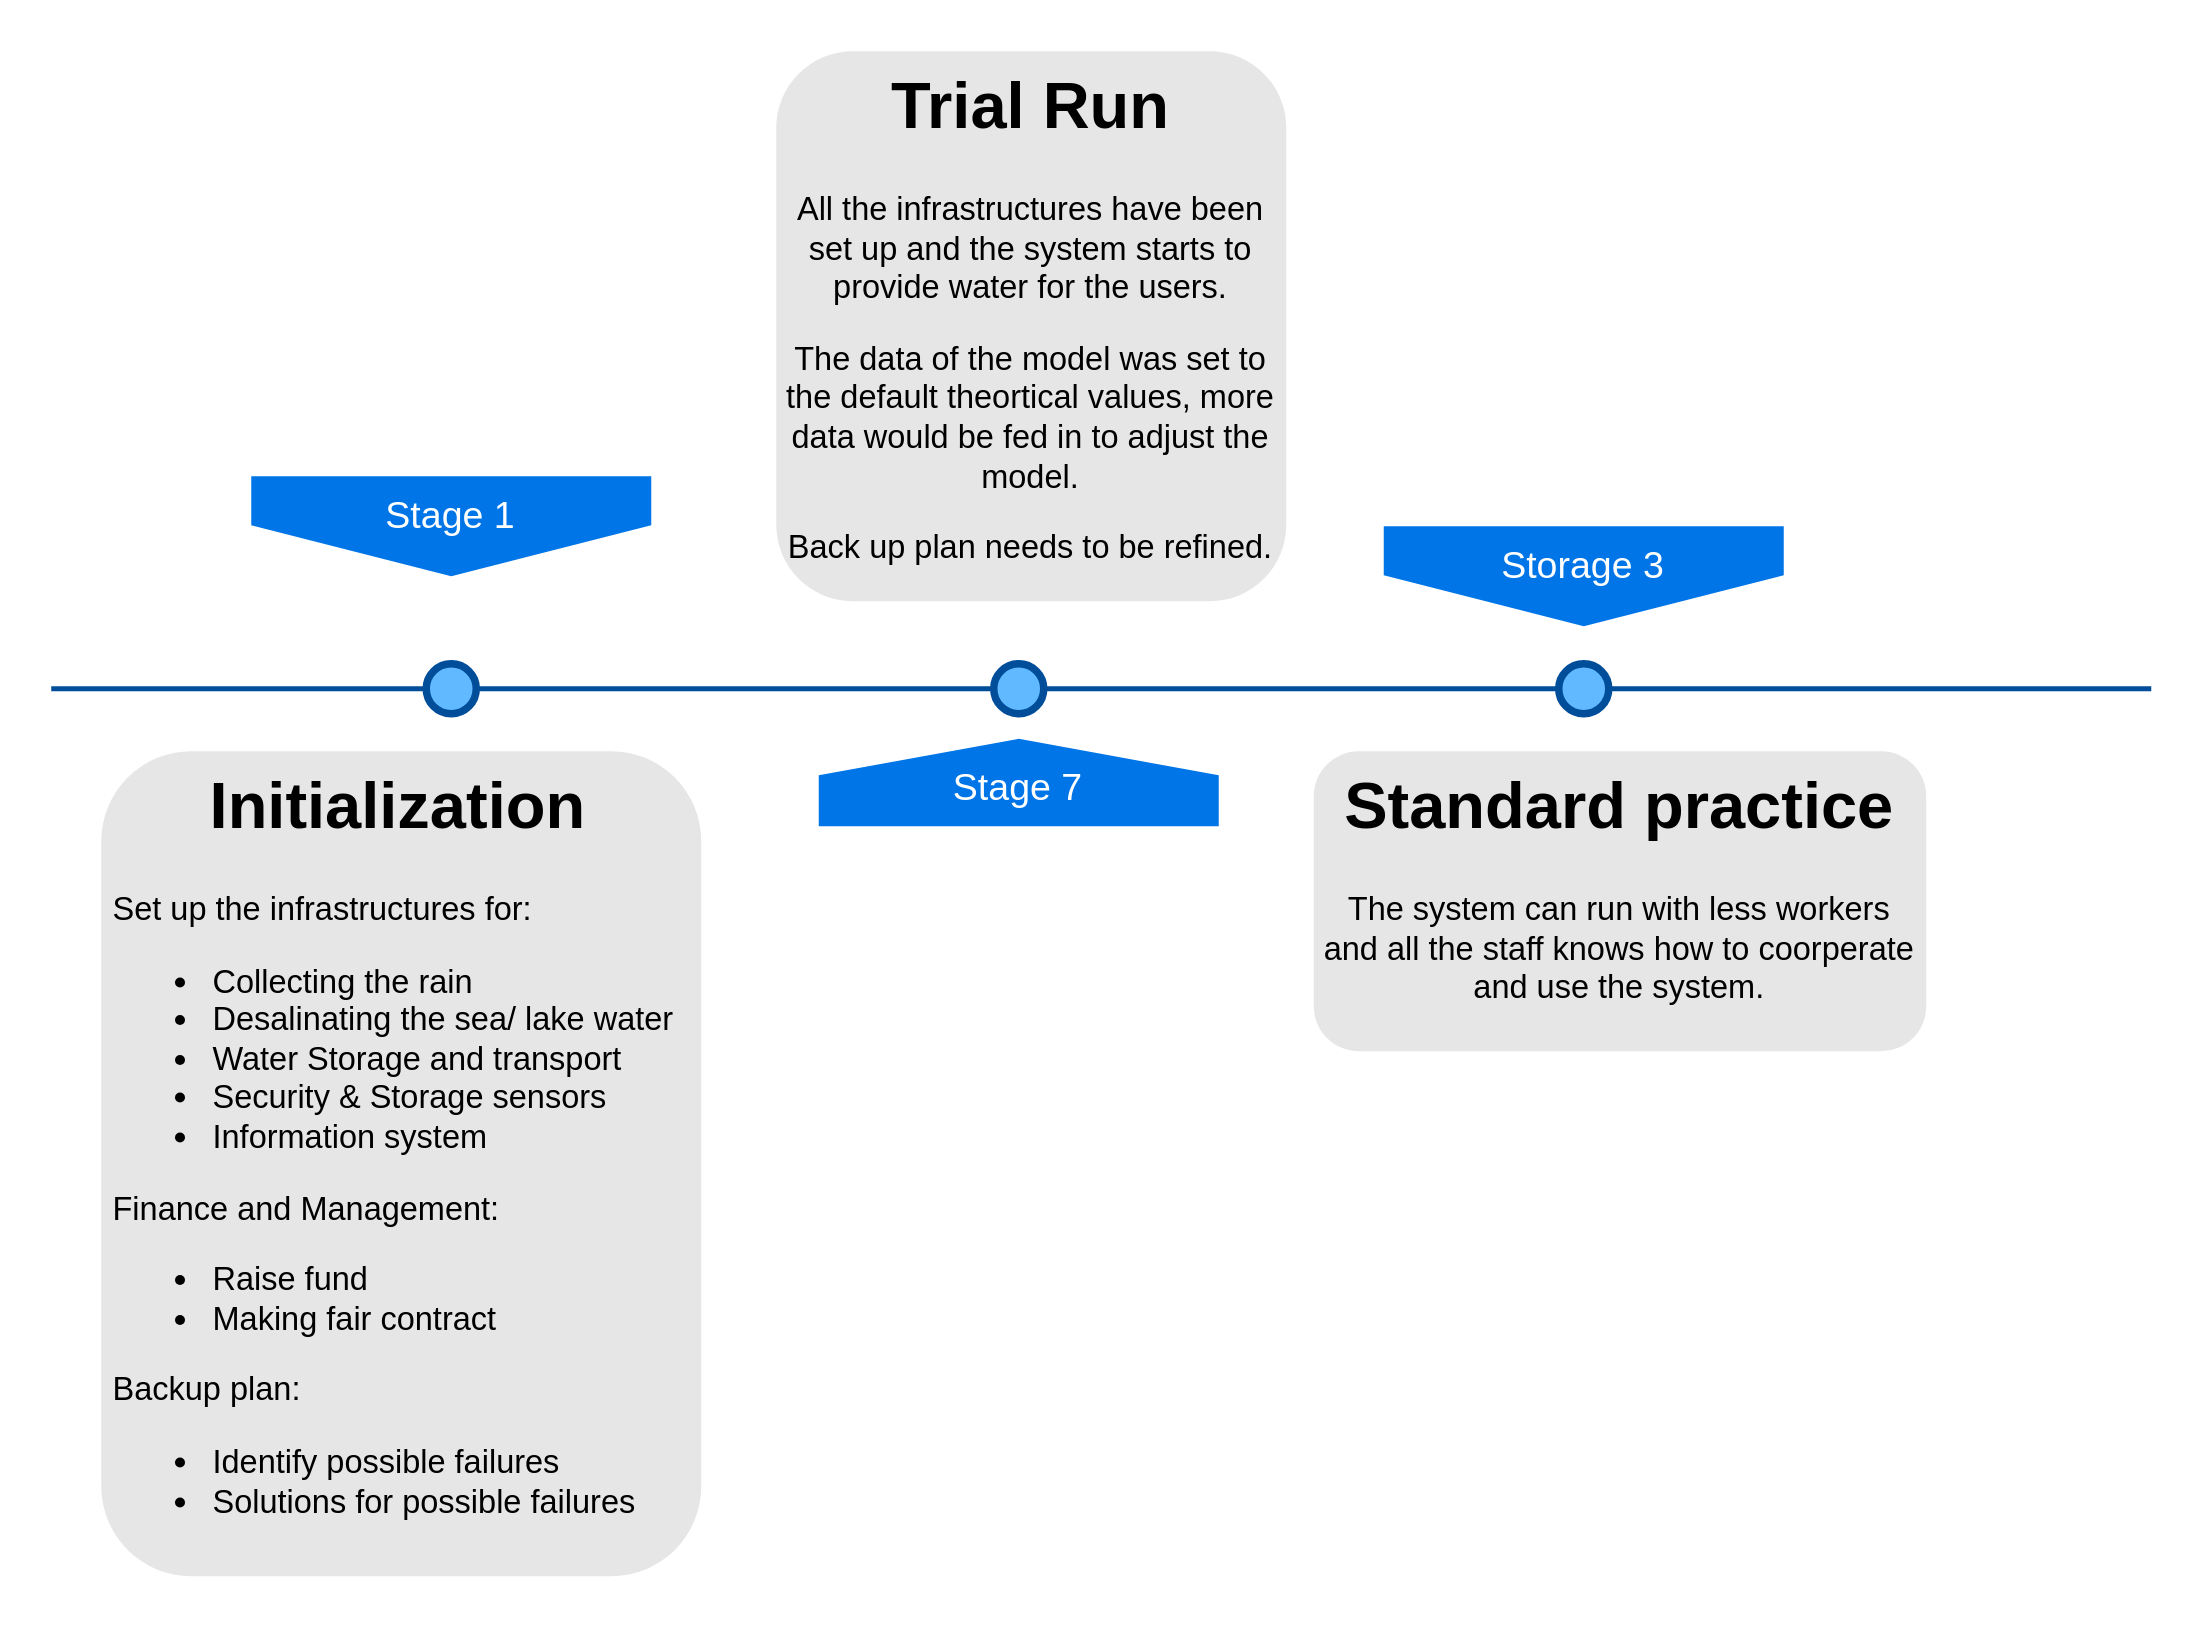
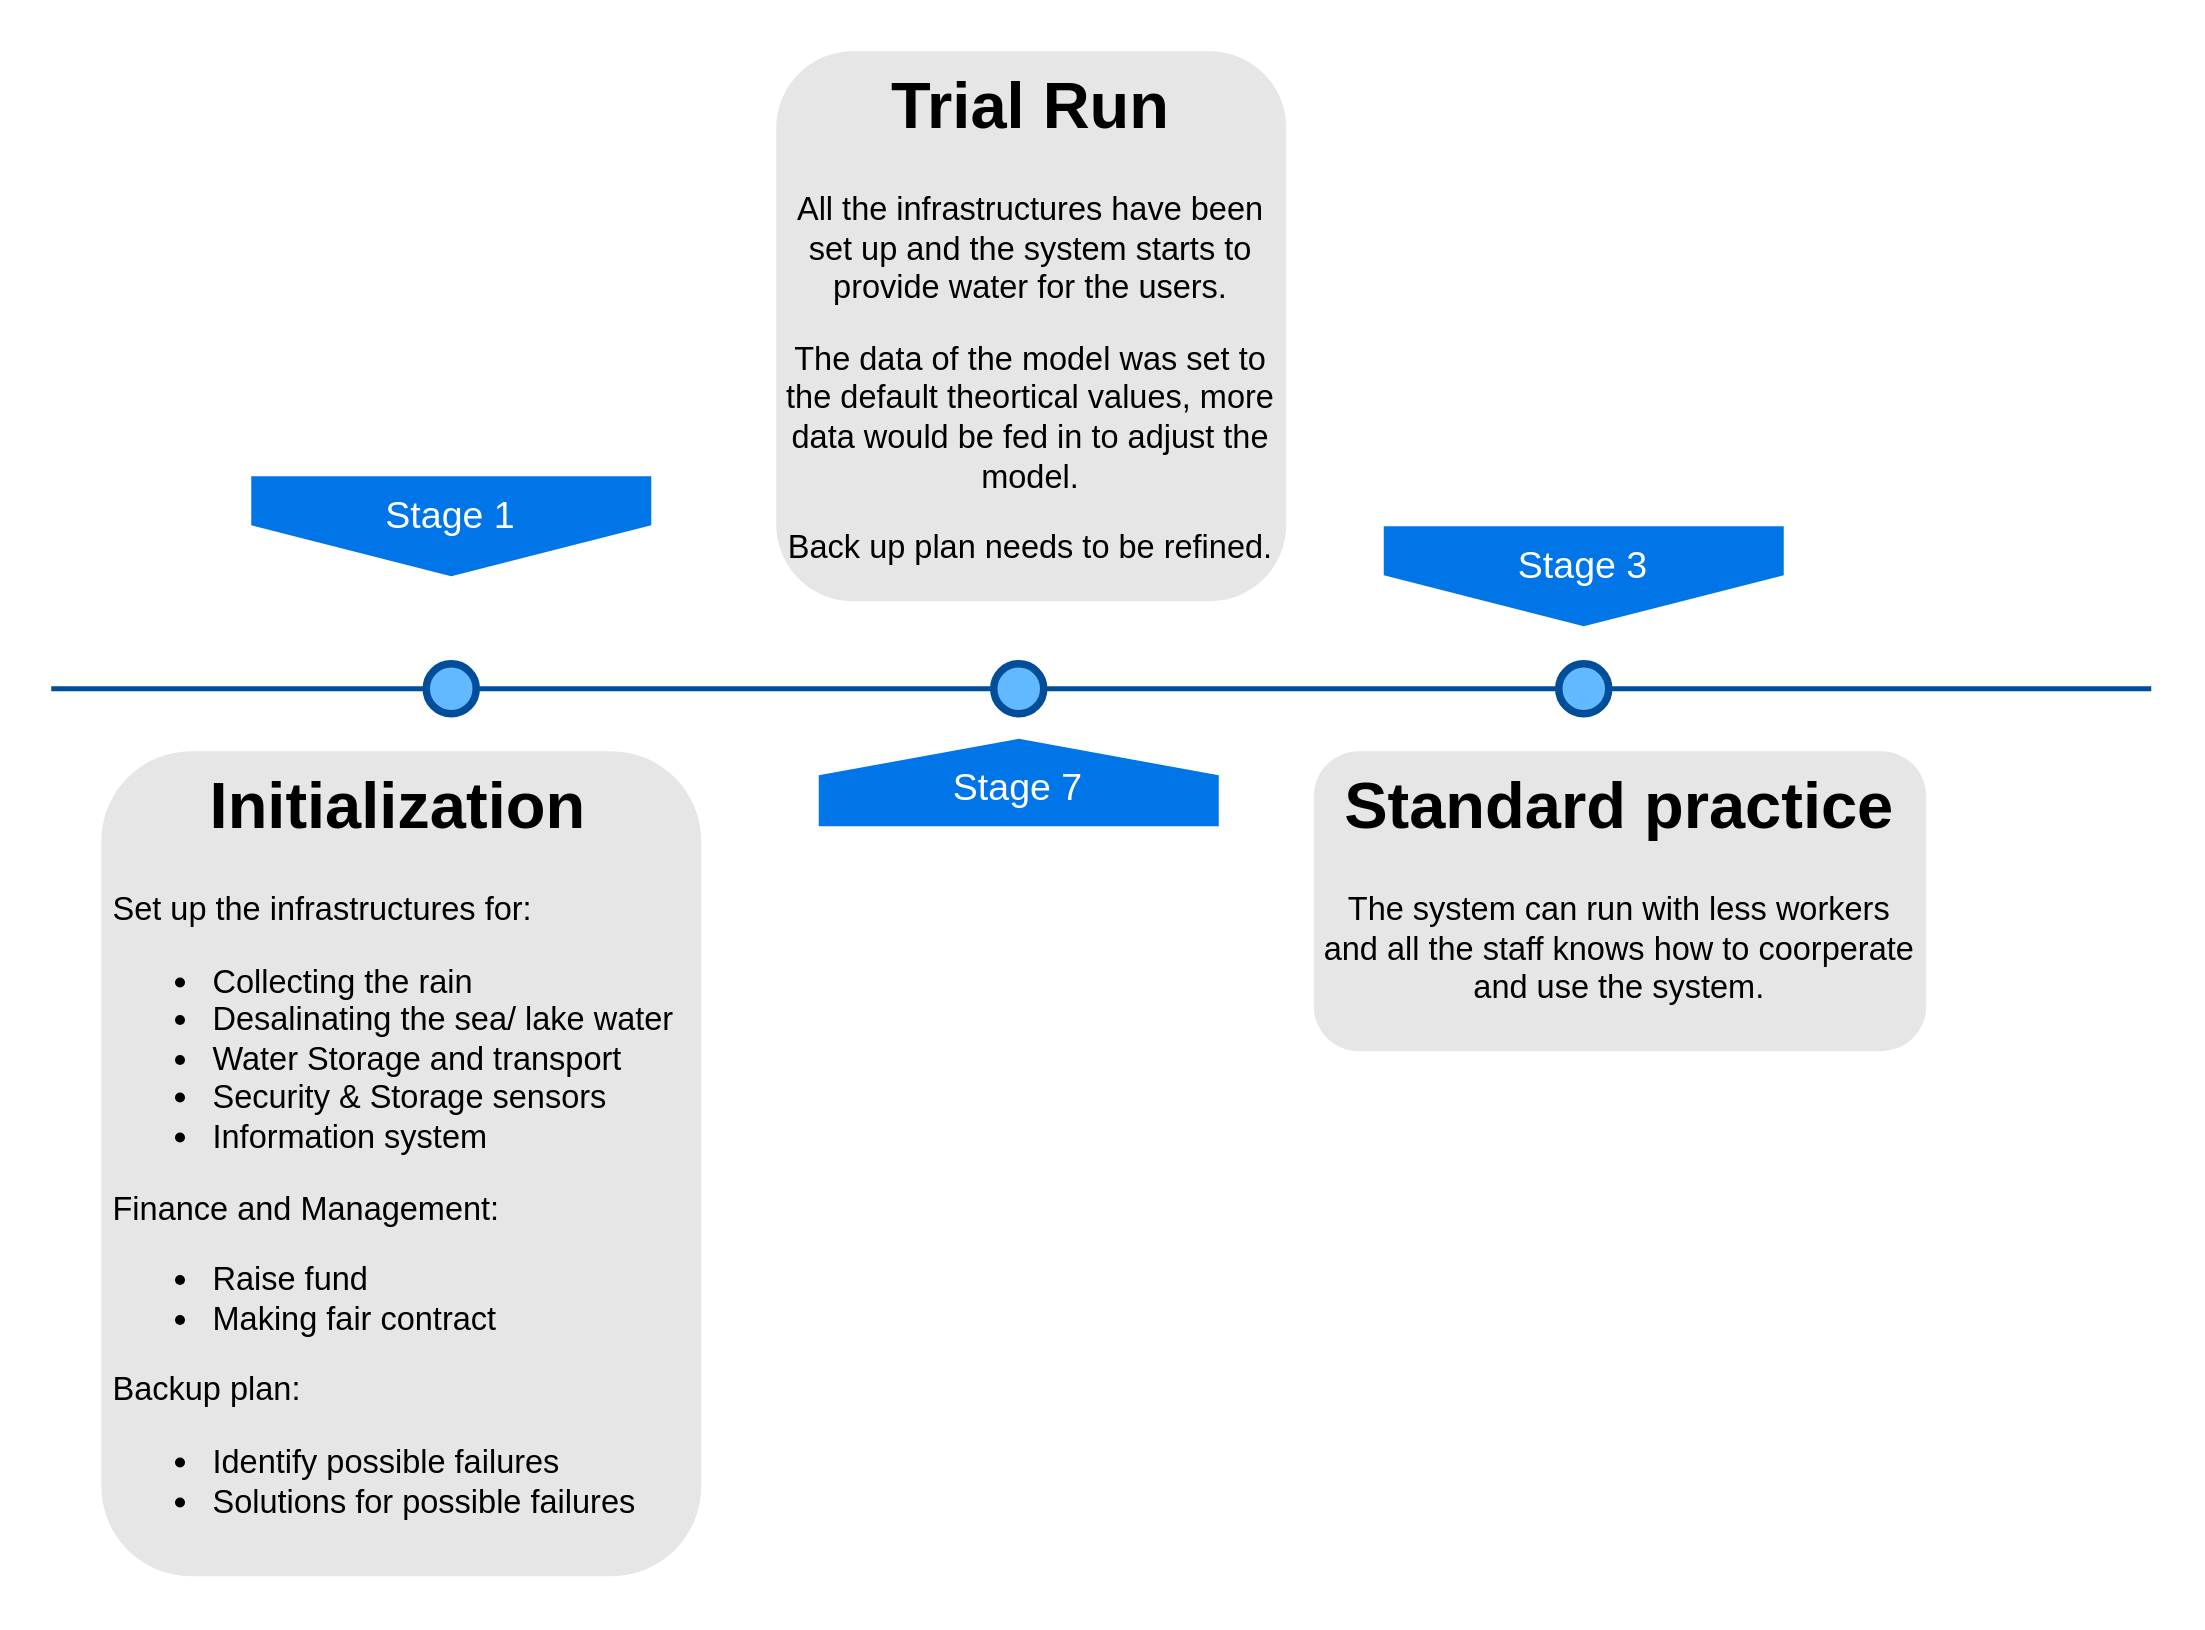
node "Storage 3": label "Storage 3" -> "Stage 3"
